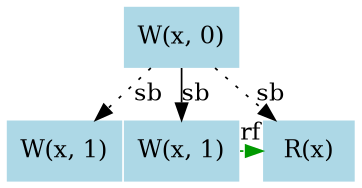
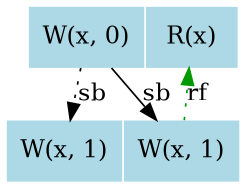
edge "W(x, 0)" -> "R(x)": removed, label "sb"
